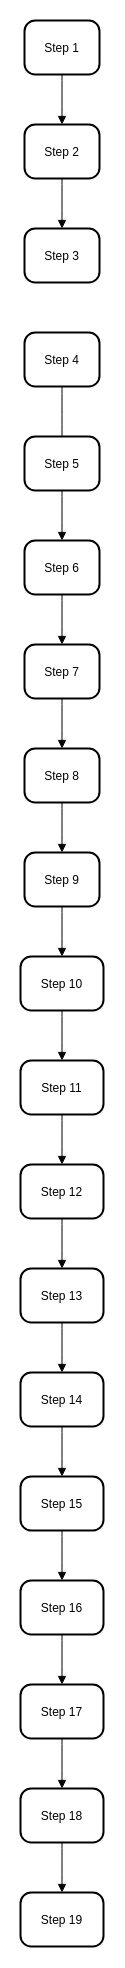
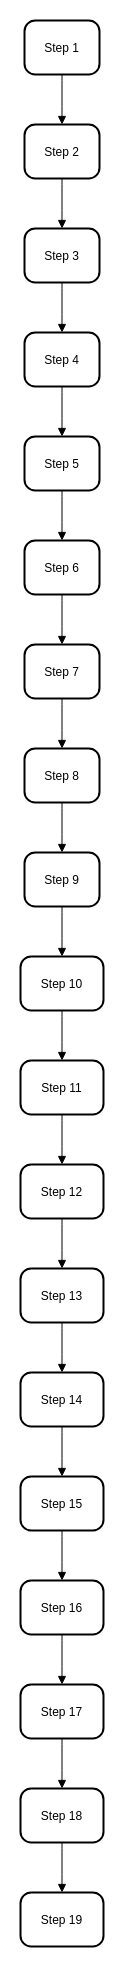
edge "Step 3" -> "Step 4": added
edge "Step 4" -- "Step 5": arrowhead none -> block
